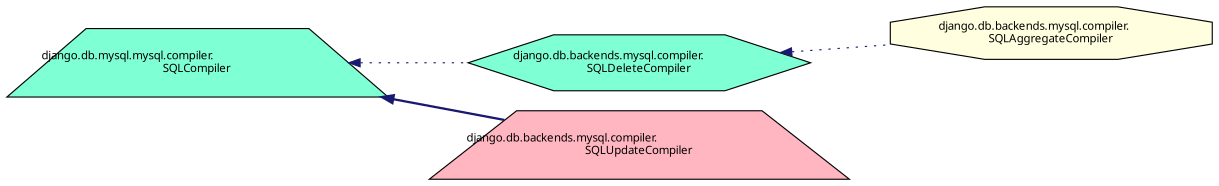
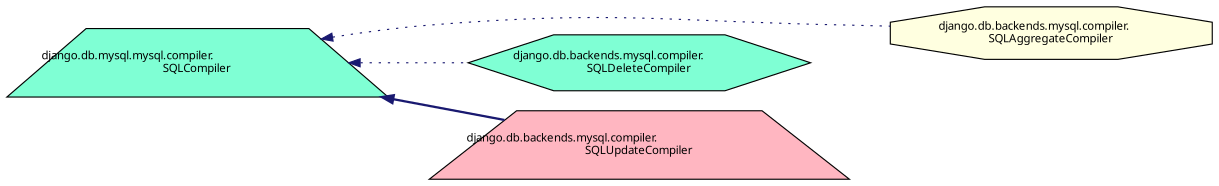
edge "django.db.backends.mysql.compiler. SQLAggregateCompiler" -> "django.db.backends.mysql.compiler. SQLDeleteCompiler": now "django.db.backends.mysql.compiler. SQLAggregateCompiler" -> "django.db.mysql.mysql.compiler. SQLCompiler"
